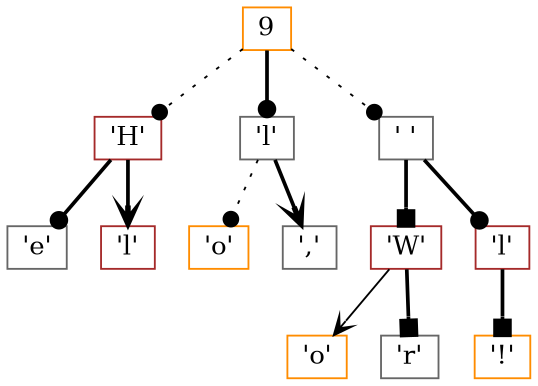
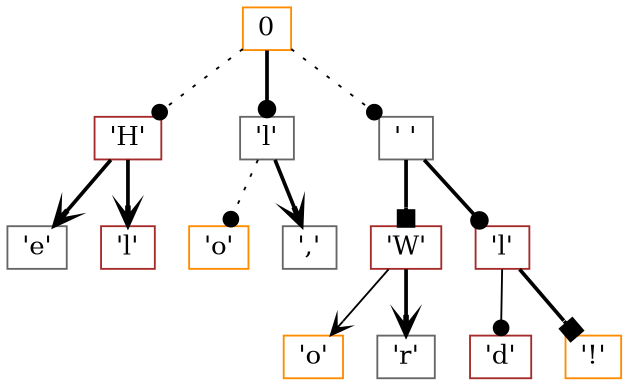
node "9": label "9" -> "0"
edge "'H'" -> "'e'": arrowhead dot -> vee
edge "'W'" -> "'r'": arrowhead box -> vee
node "'d'": added
